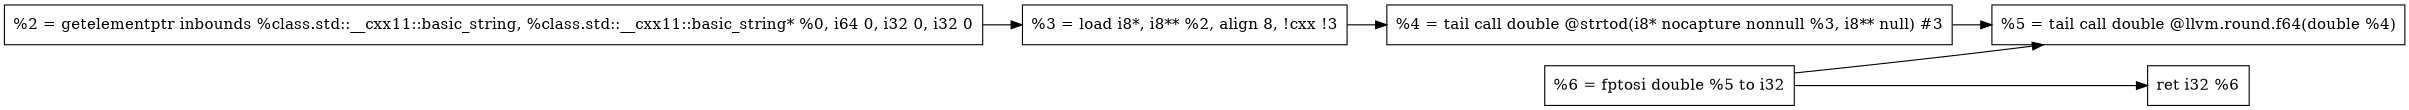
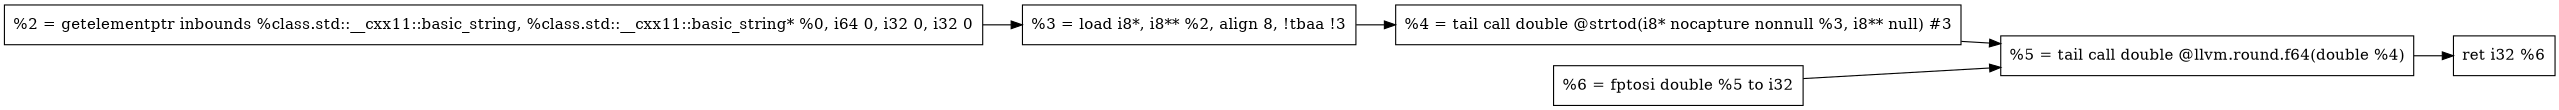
node "%3 = load i8*, i8** %2, align 8, !cxx !3": label "%3 = load i8*, i8** %2, align 8, !cxx !3" -> "%3 = load i8*, i8** %2, align 8, !tbaa !3"
edge "%6 = fptosi double %5 to i32" -> "ret i32 %6": now "%5 = tail call double @llvm.round.f64(double %4)" -> "ret i32 %6"
